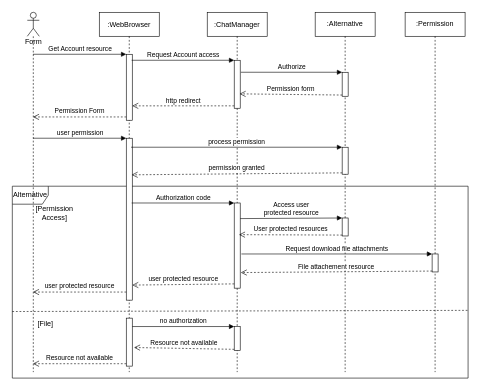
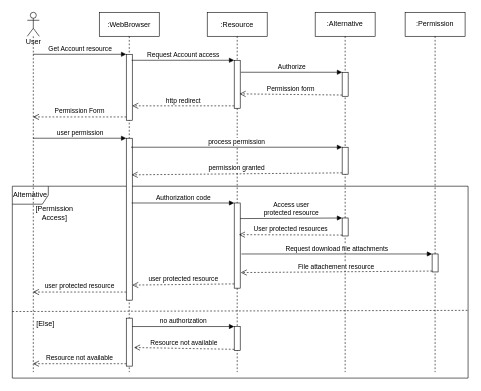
node ":ChatManager": label ":ChatManager" -> ":Resource"
node "Form": label "Form" -> "User"
node "[File]": label "[File]" -> "[Else]"
